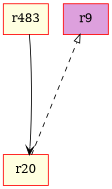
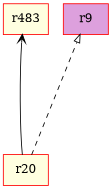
edge "r483" -> "r20": reversed
